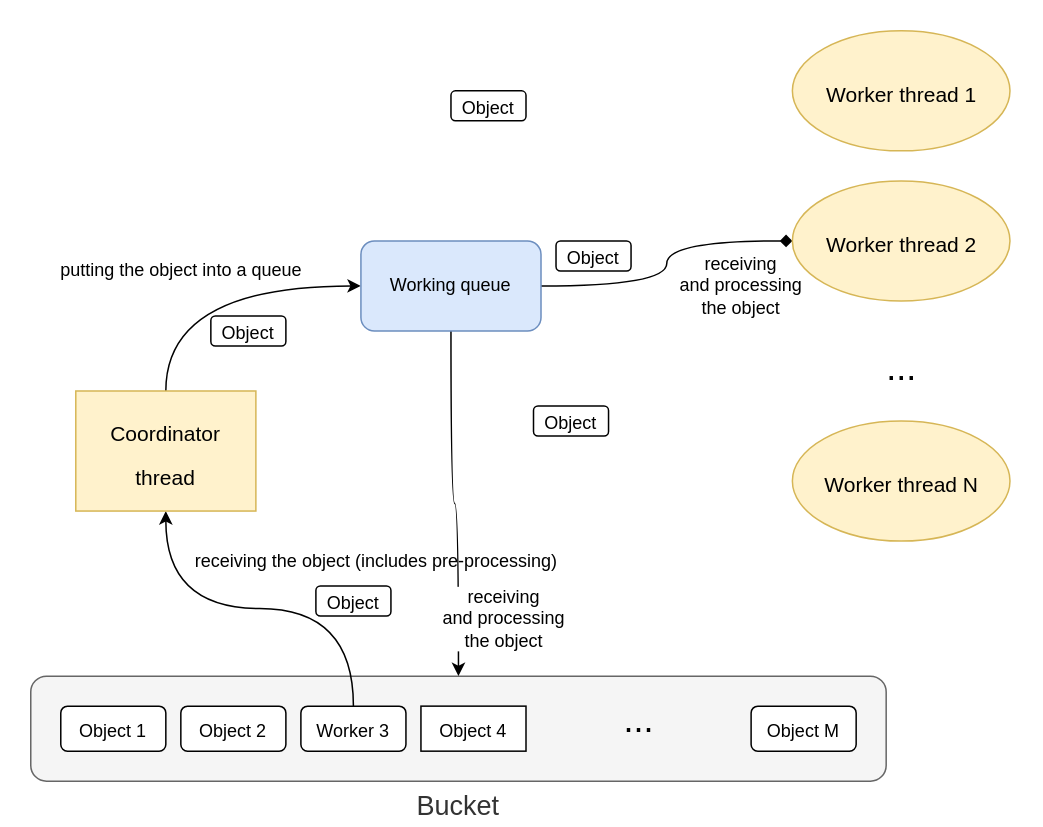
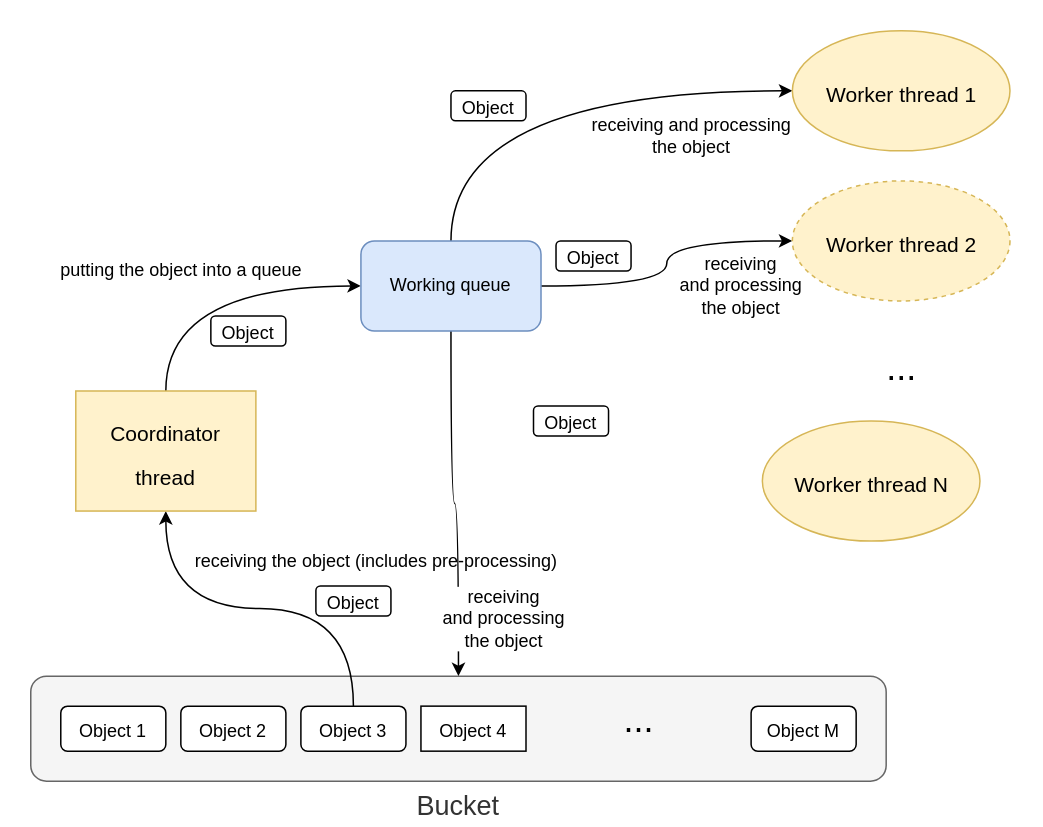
edge "Working queue" -> "Worker thread 1": added, label "receiving and processing the object"
edge "Working queue" -> "Worker thread 2": arrowhead diamond -> classic
node "Worker thread 2": style solid -> dashed
node "Worker thread N": moved (901, 481) -> (871, 481)
node "Worker 3": label "Worker 3" -> "Object 3"
